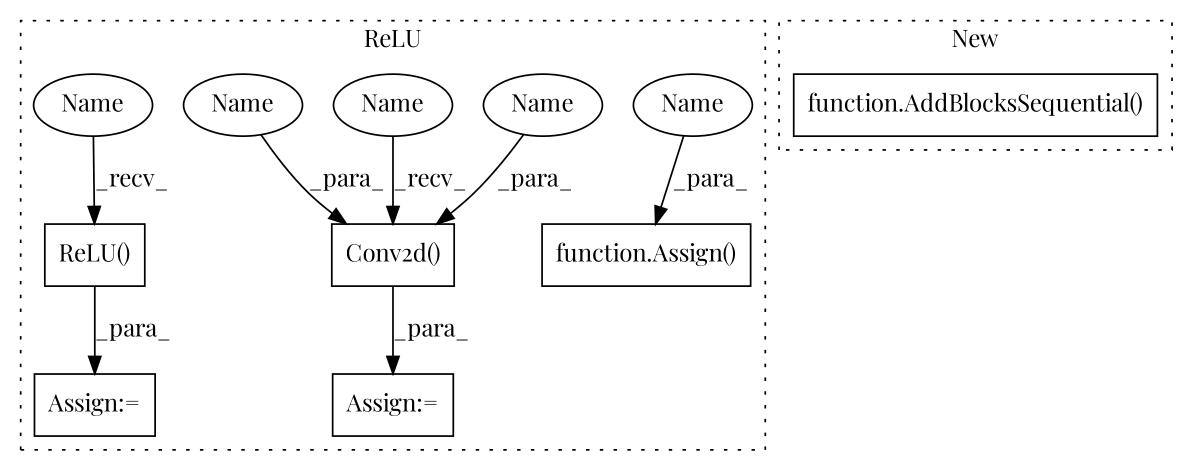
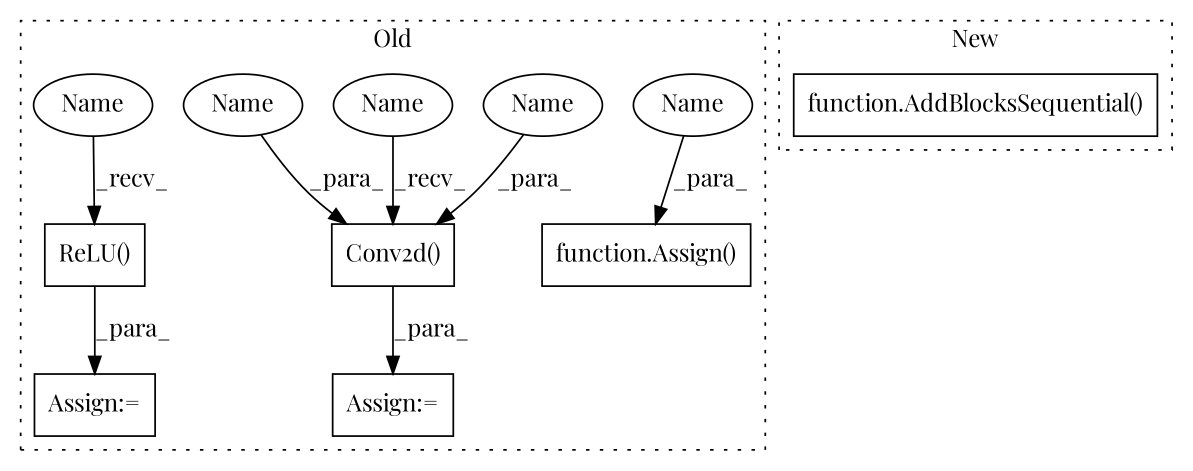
cluster "ReLU": label "ReLU" -> "Old"
